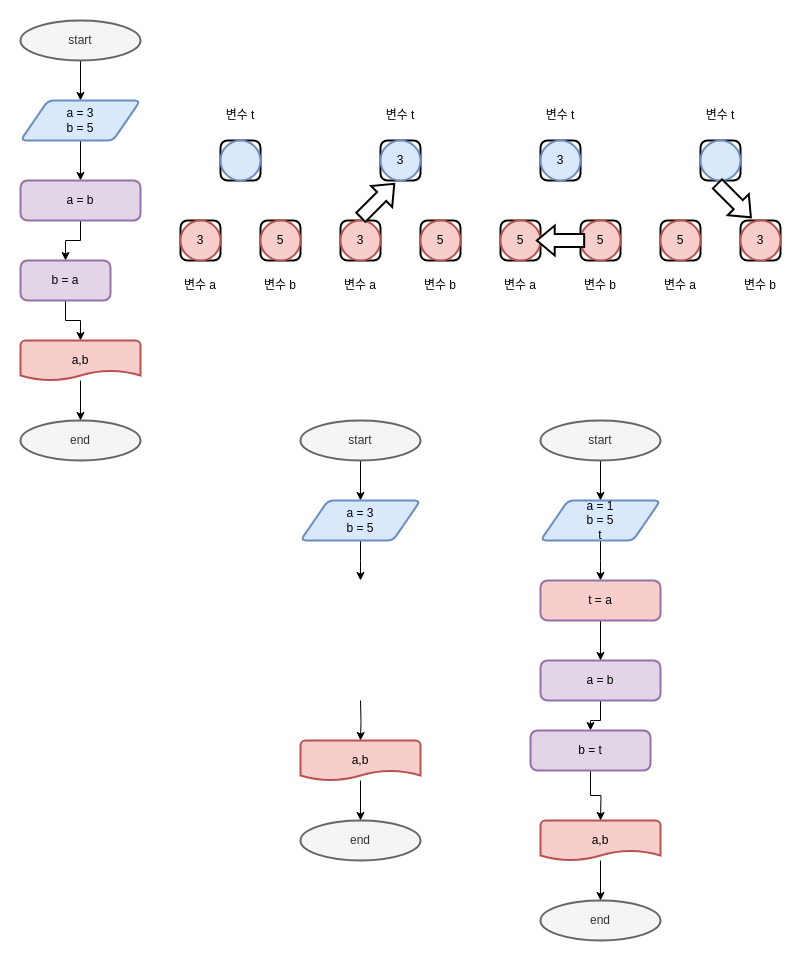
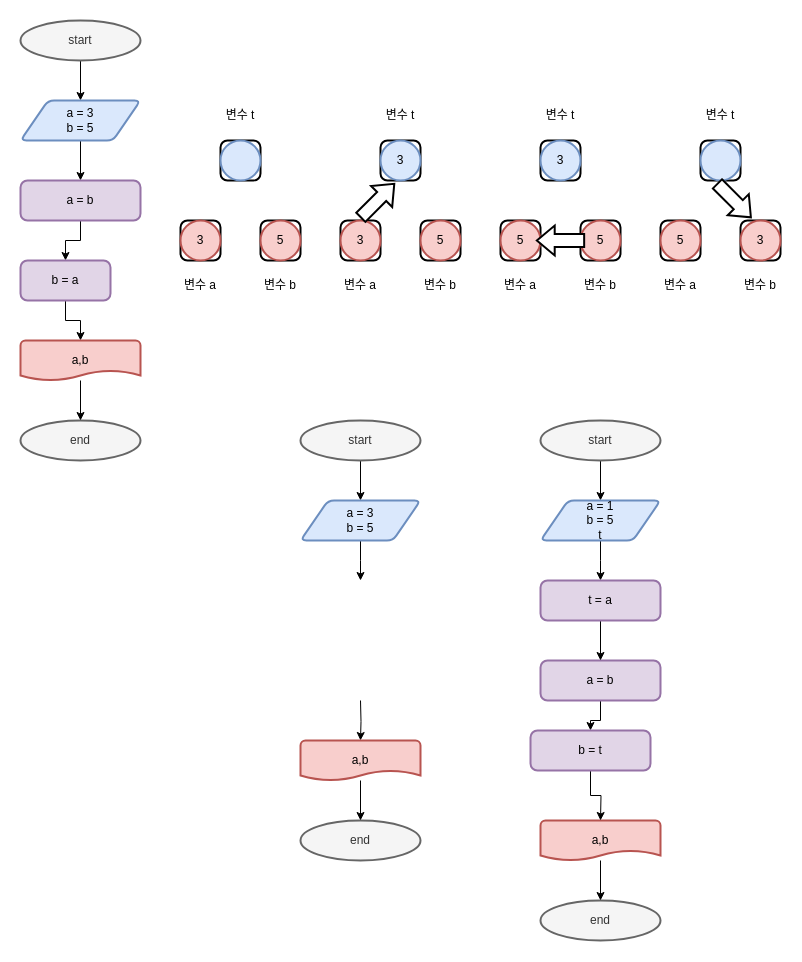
node "t = a": fillcolor #f8cecc -> #e1d5e7
